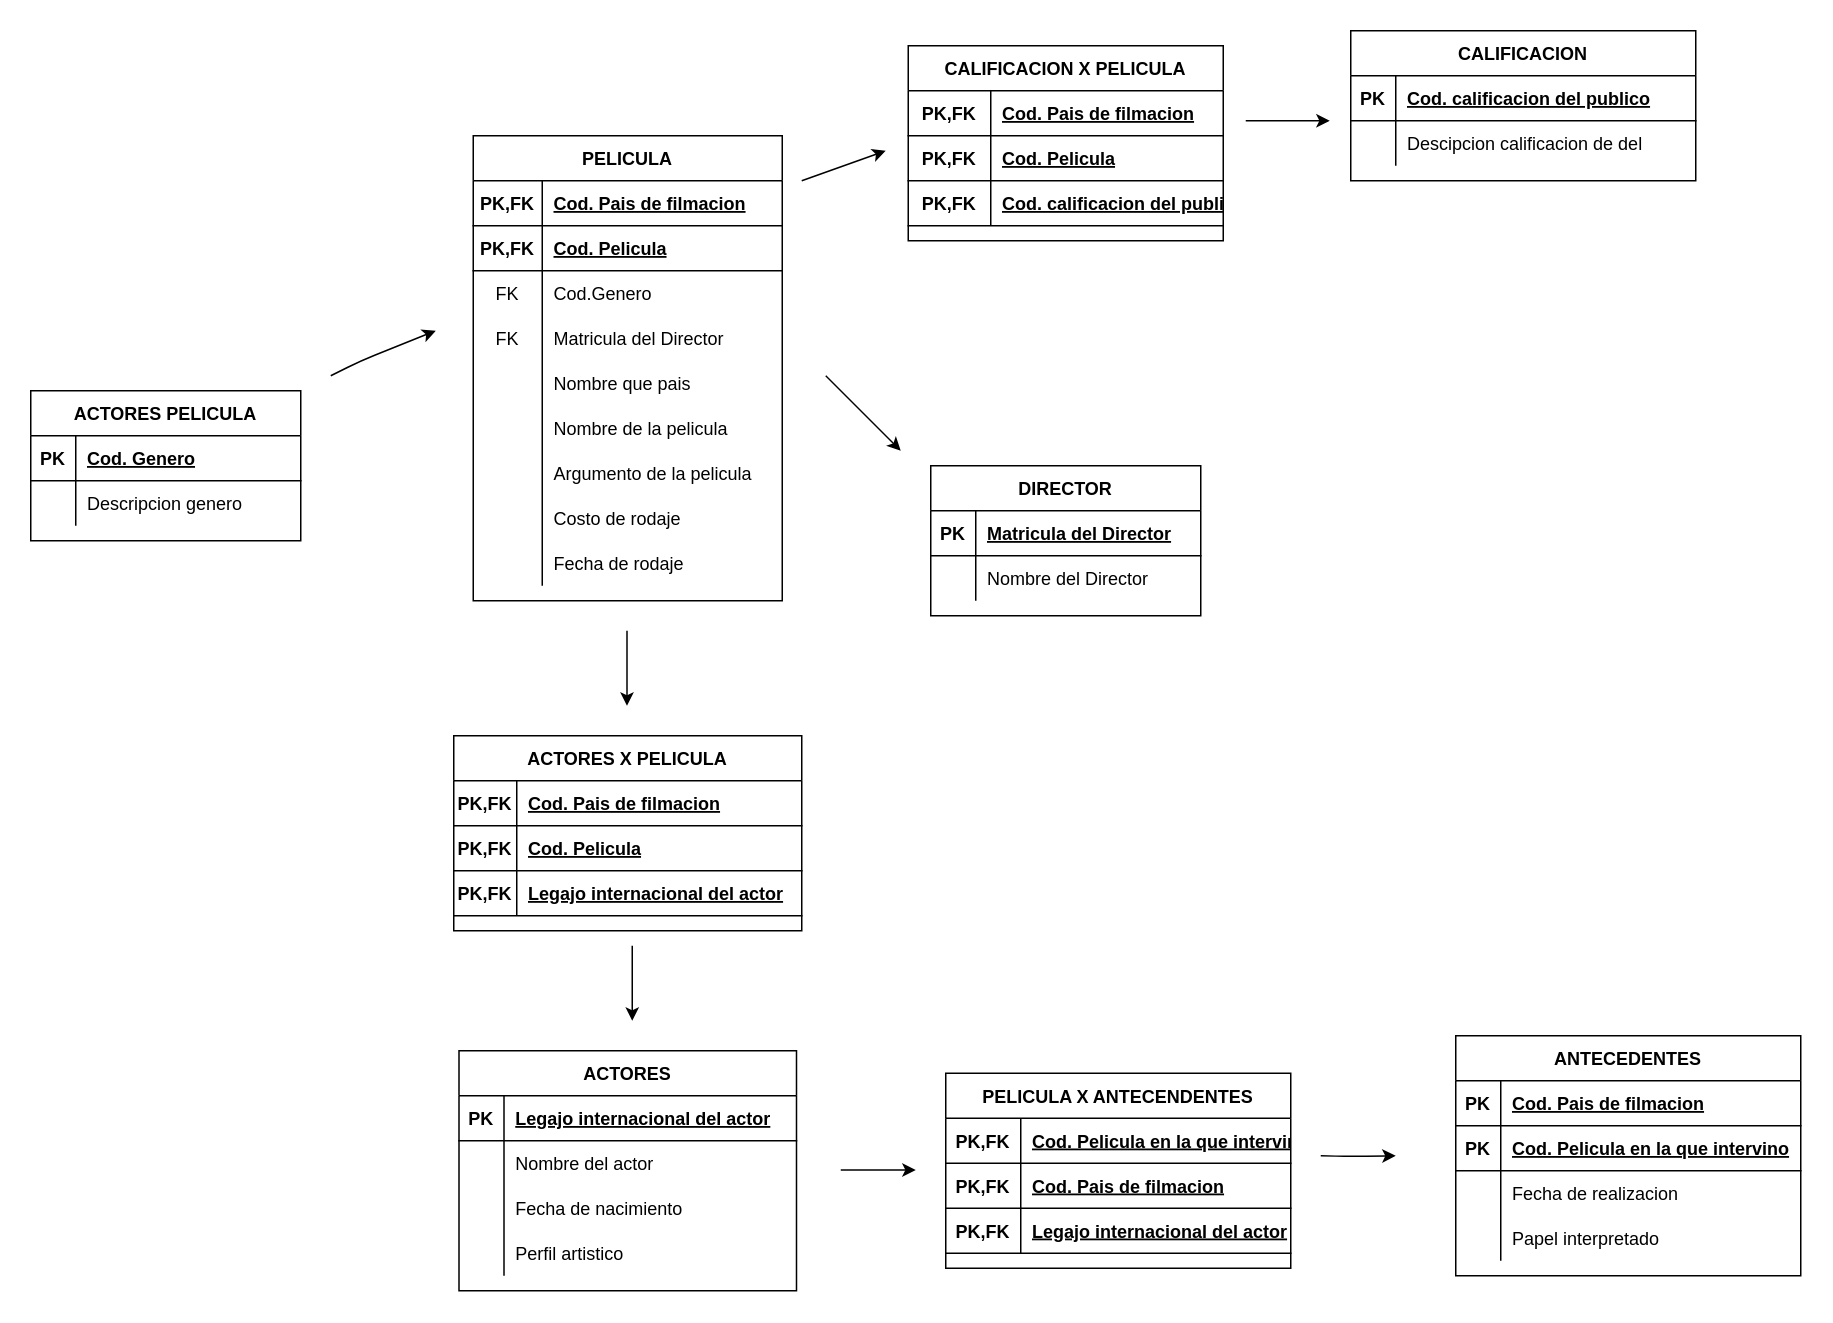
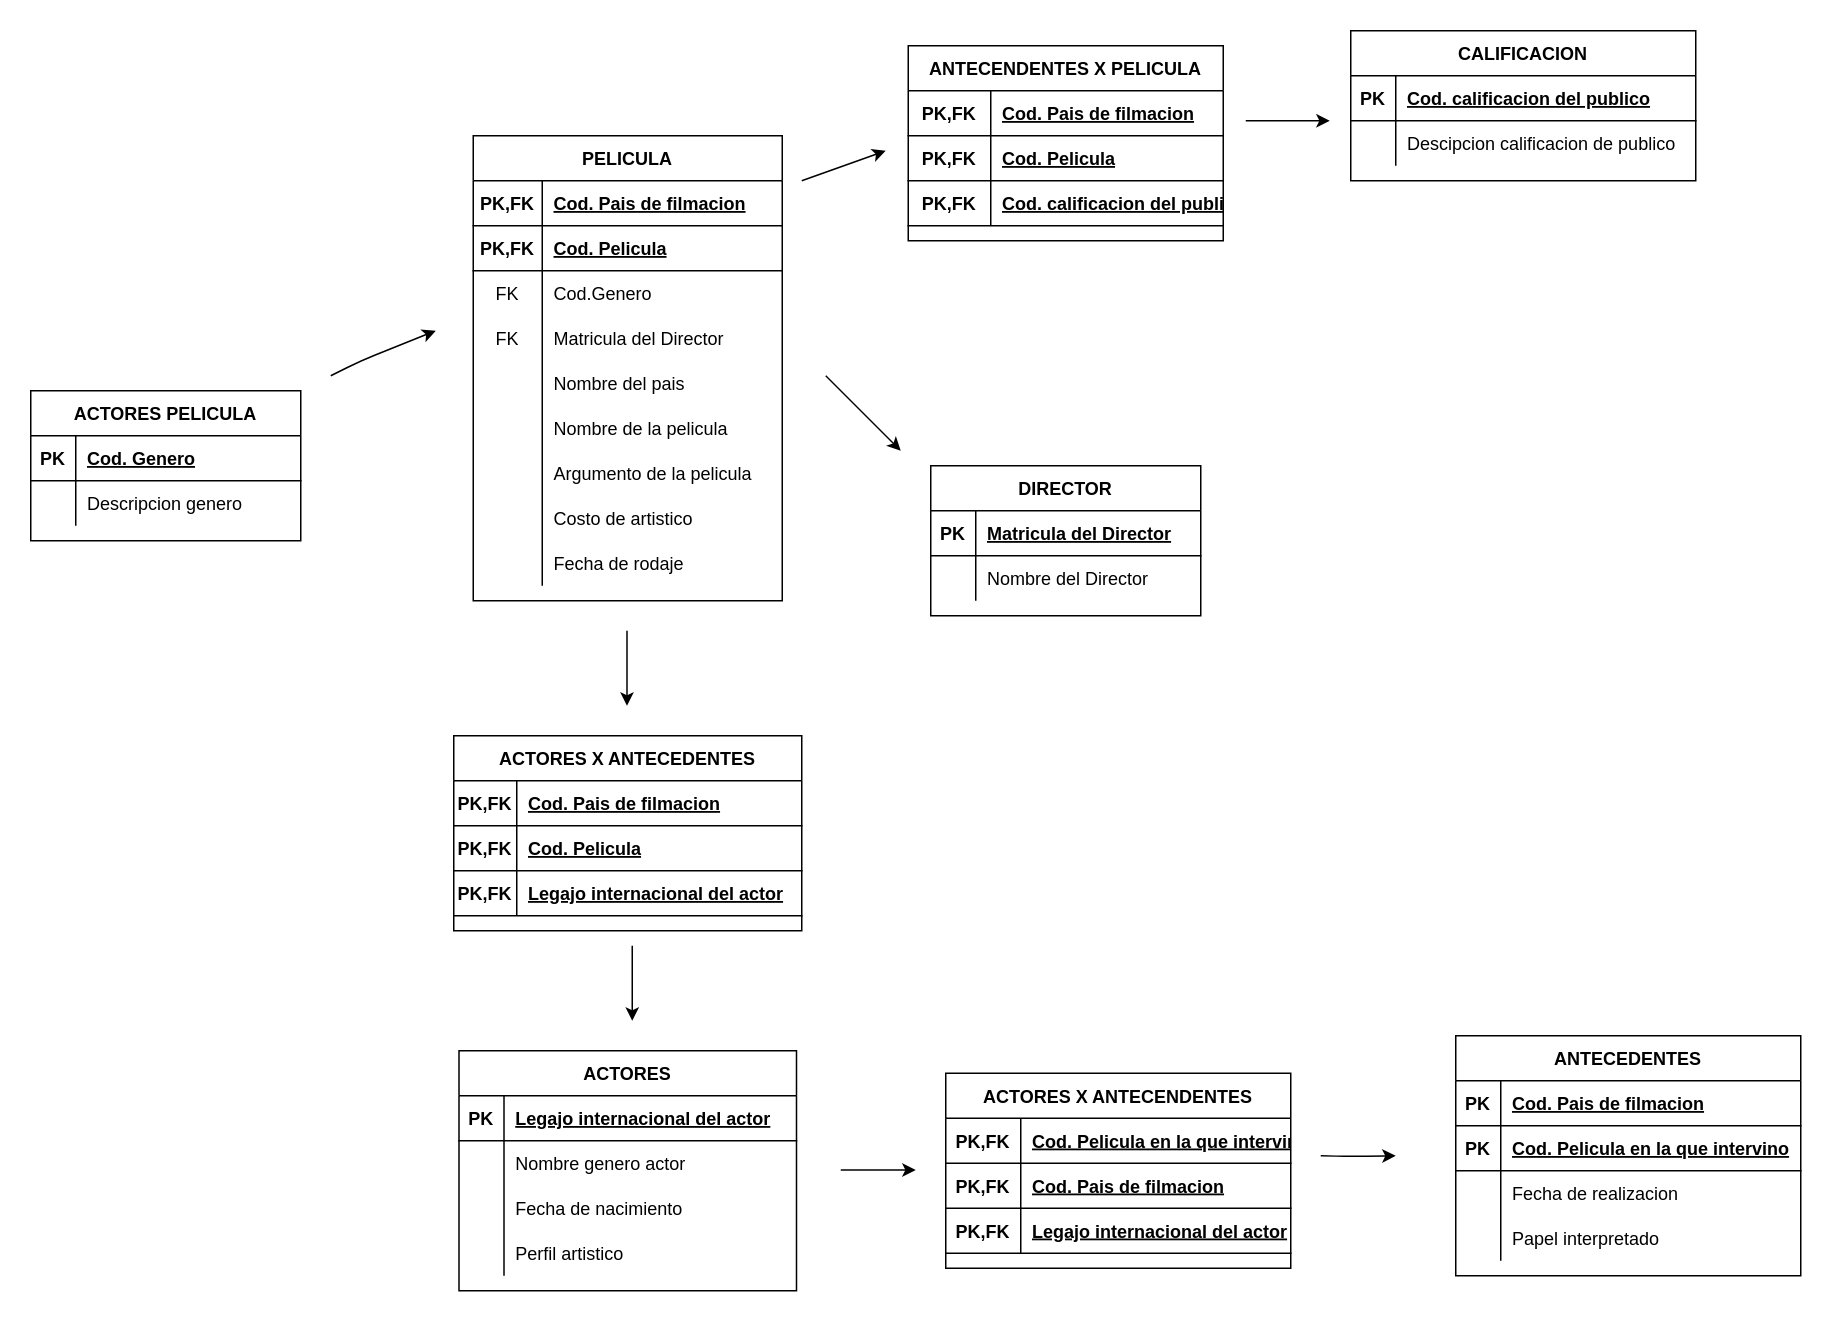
node "CALIFICACION X PELICULA": label "CALIFICACION X PELICULA" -> "ANTECENDENTES X PELICULA"
node "Descipcion calificacion de del": label "Descipcion calificacion de del" -> "Descipcion calificacion de publico"
node "Nombre que pais": label "Nombre que pais" -> "Nombre del pais"
node "Costo de rodaje": label "Costo de rodaje" -> "Costo de artistico"
node "ACTORES X PELICULA": label "ACTORES X PELICULA" -> "ACTORES X ANTECEDENTES"
node "PELICULA X ANTECENDENTES": label "PELICULA X ANTECENDENTES" -> "ACTORES X ANTECENDENTES"
node "Nombre del actor": label "Nombre del actor" -> "Nombre genero actor"
